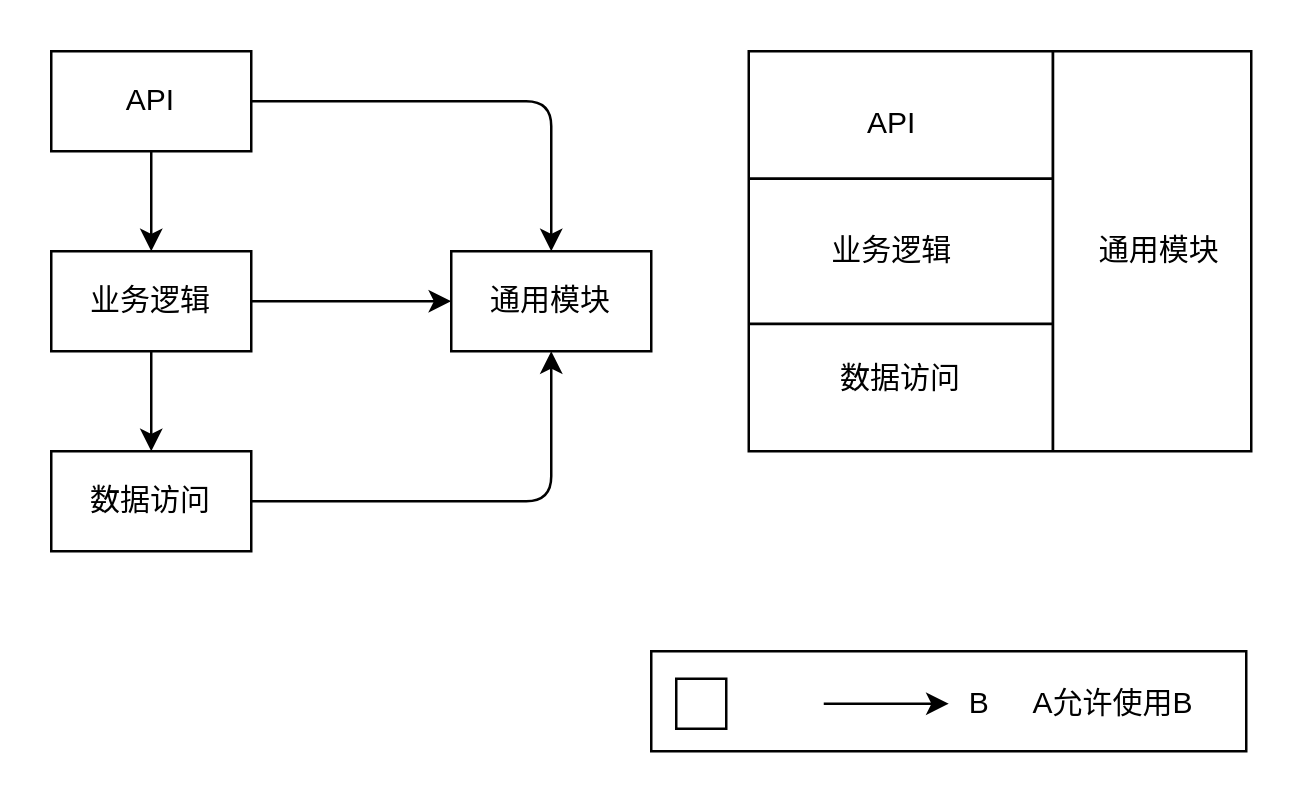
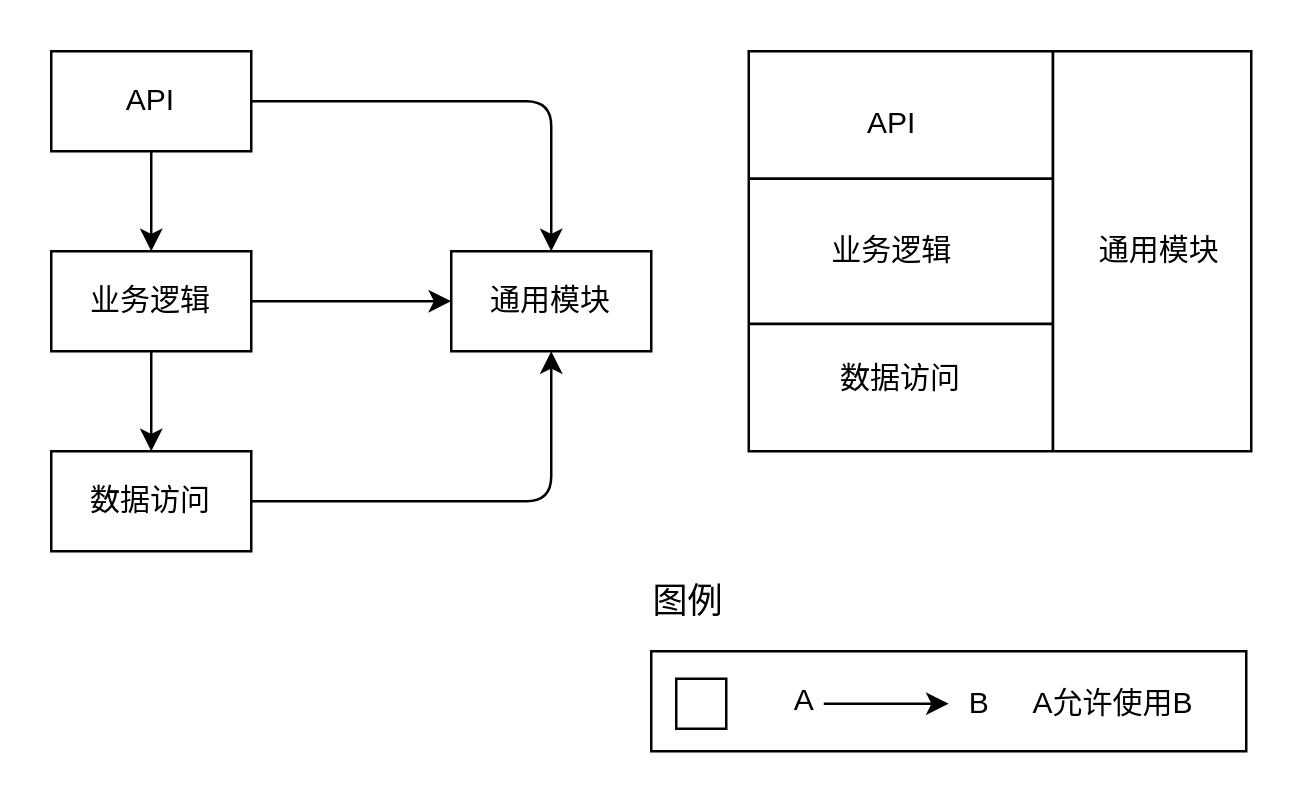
node "图例": added
node "A": added
